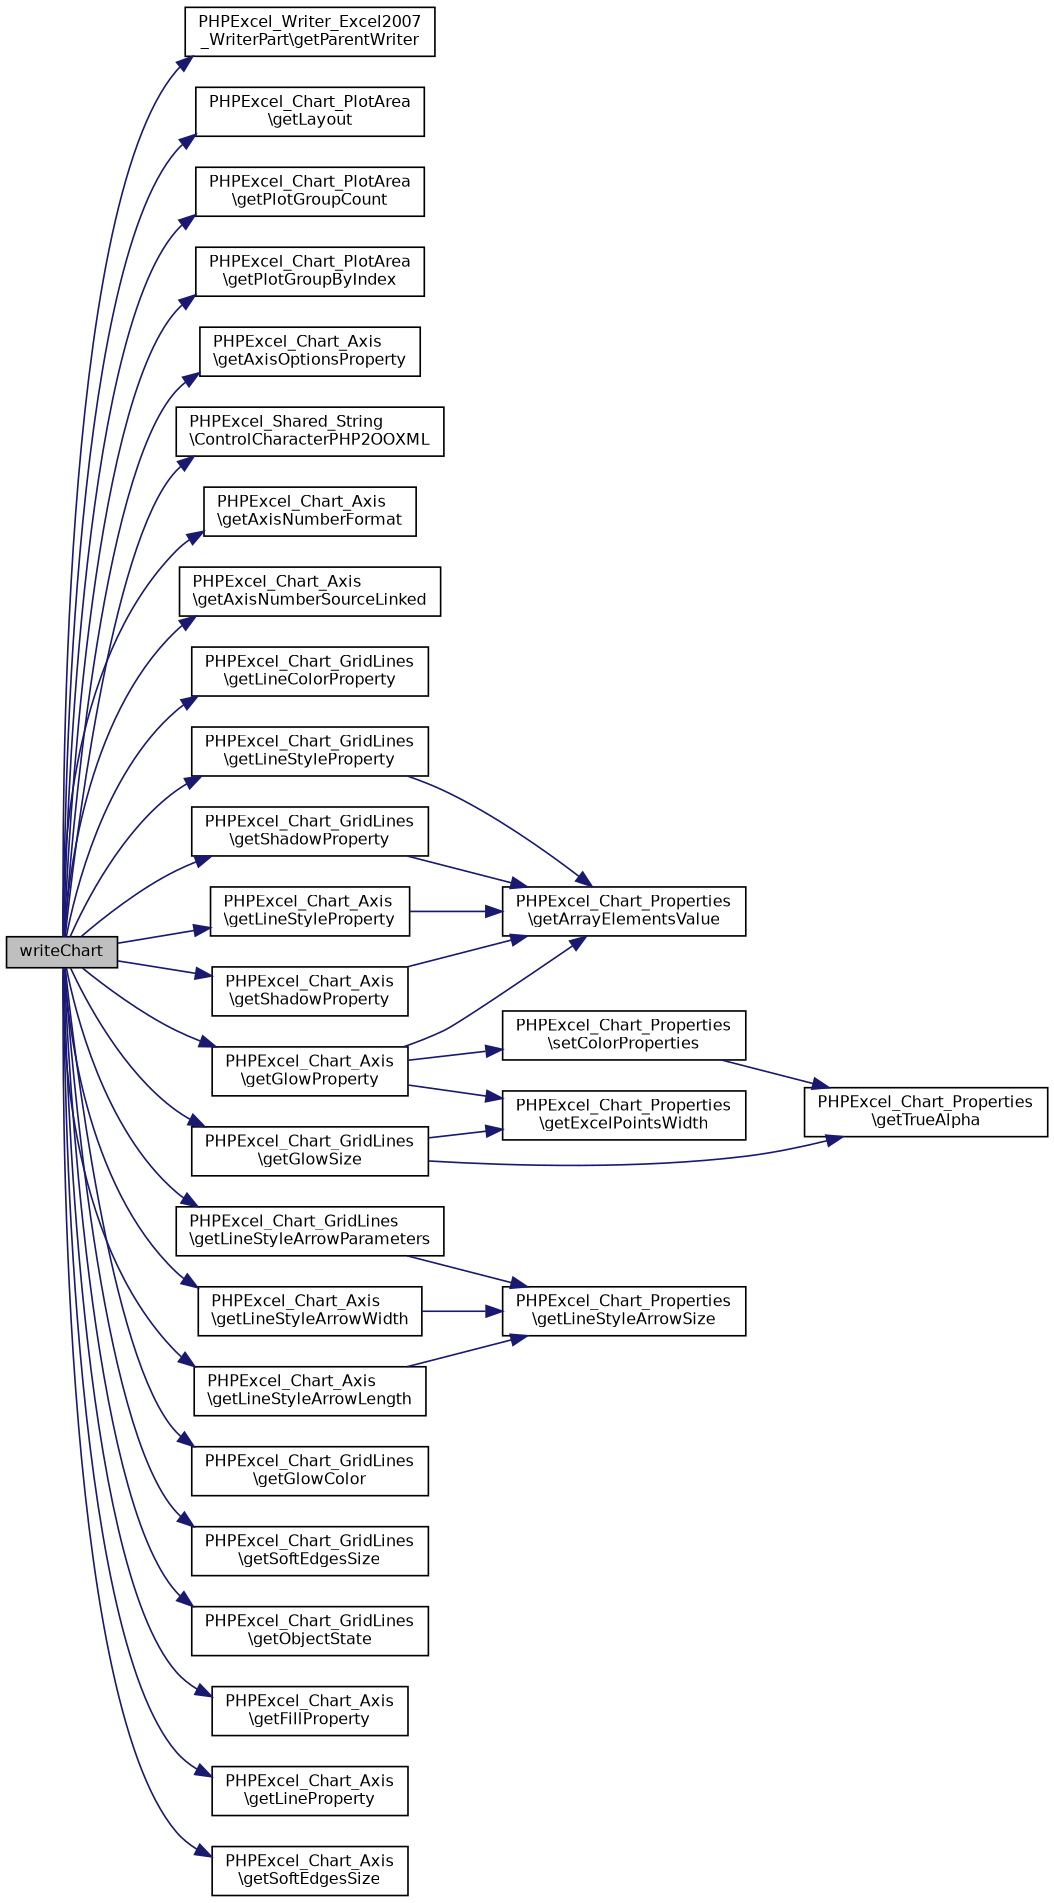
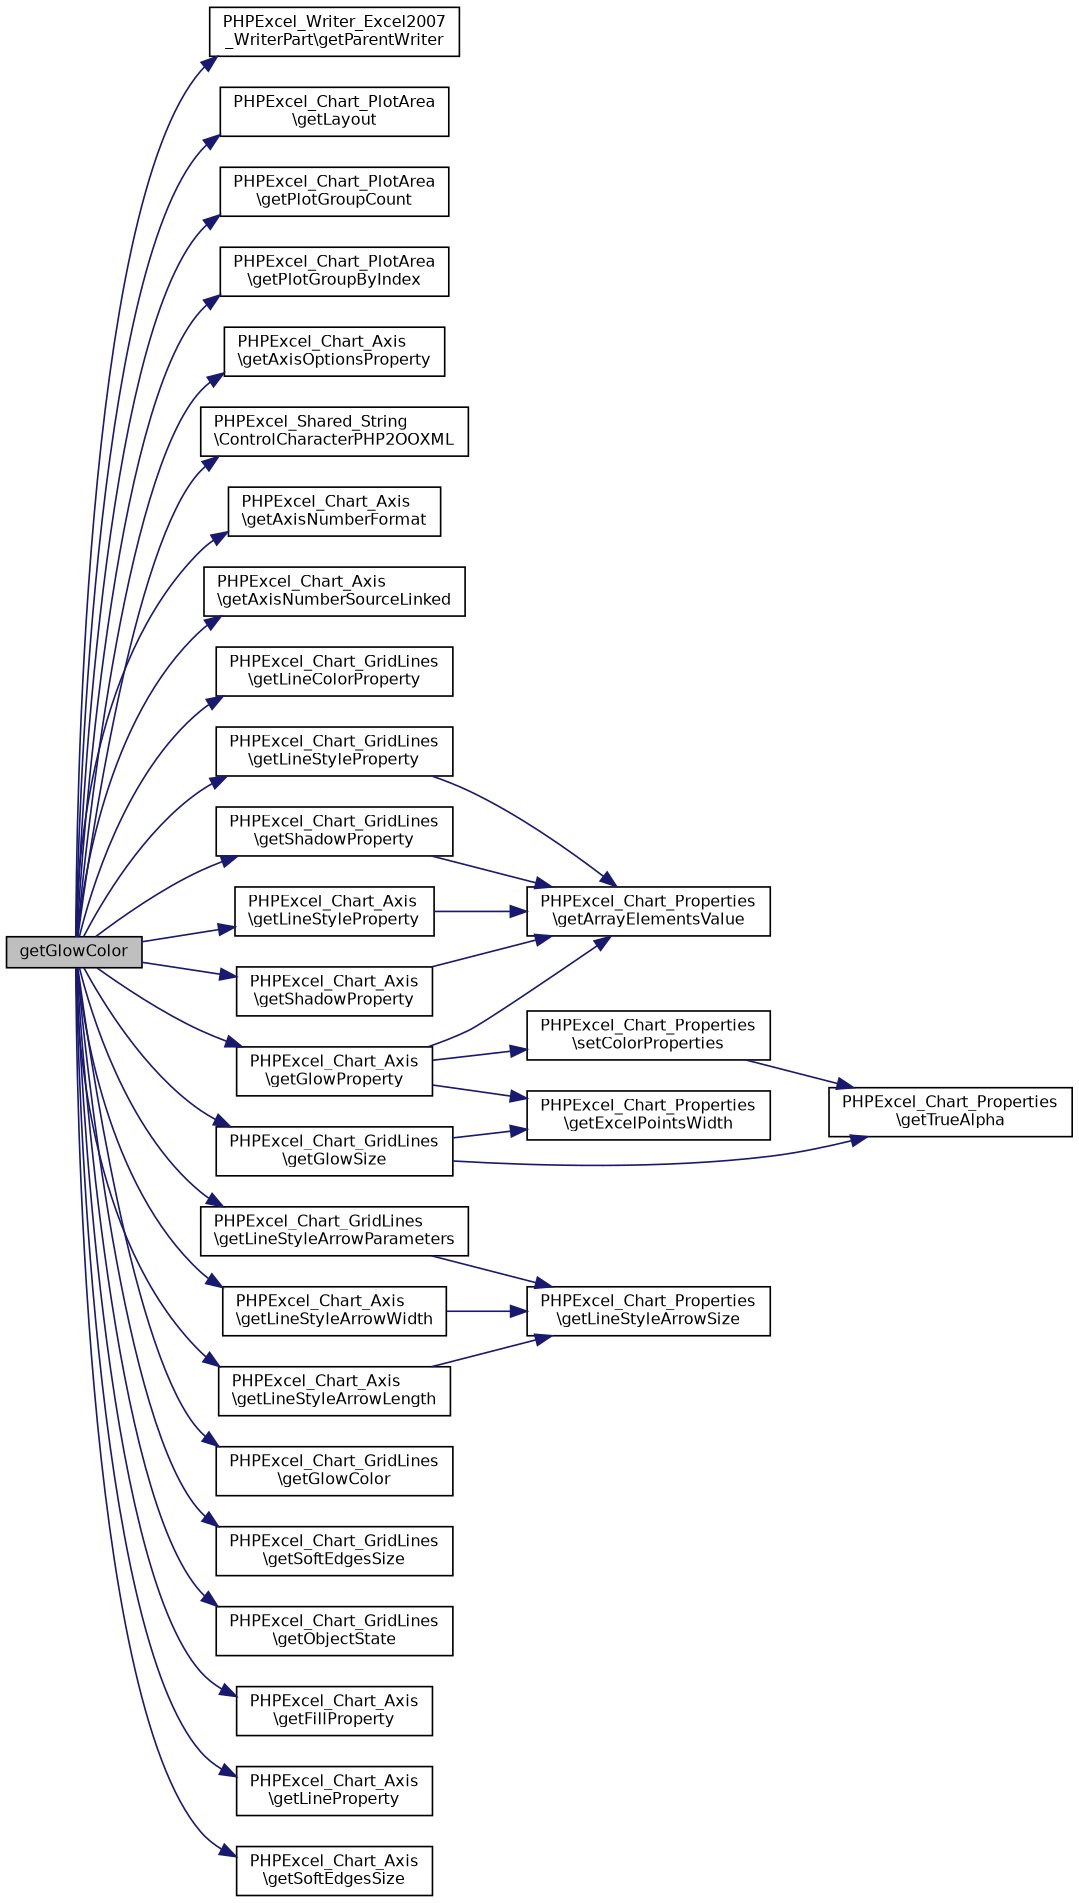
node "writeChart": label "writeChart" -> "getGlowColor"
